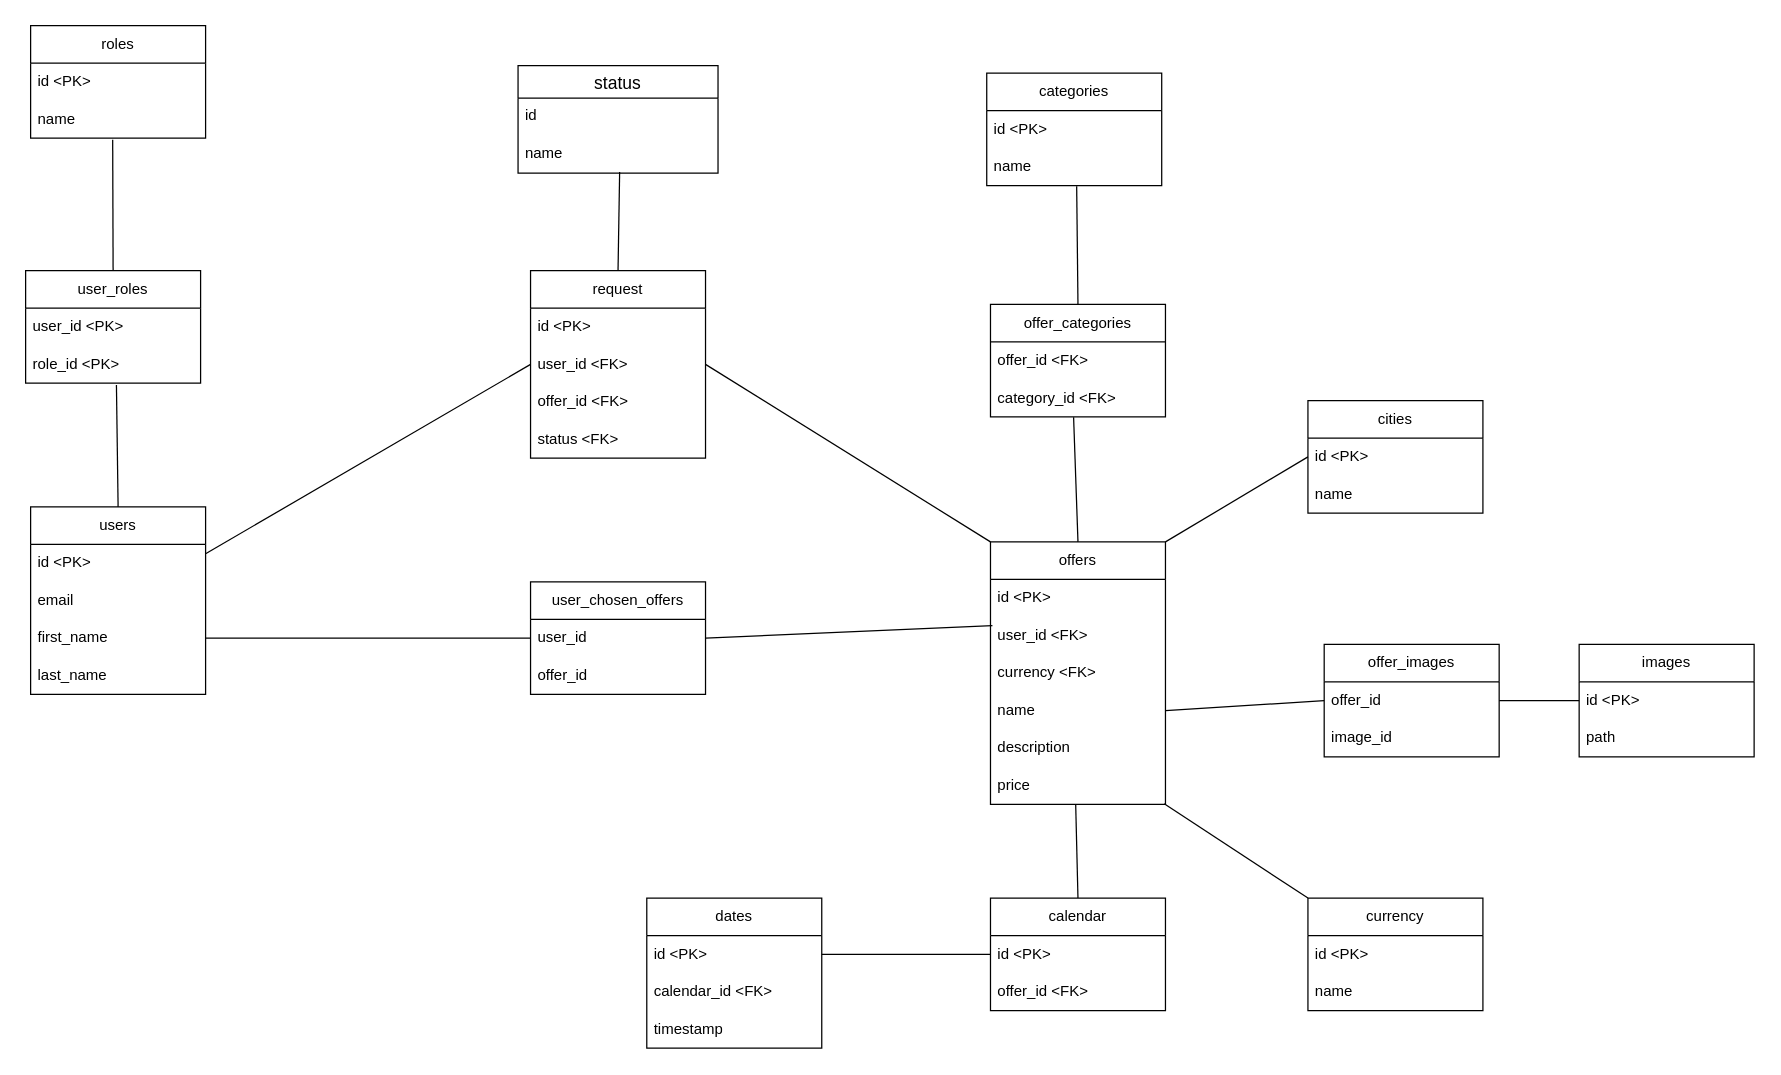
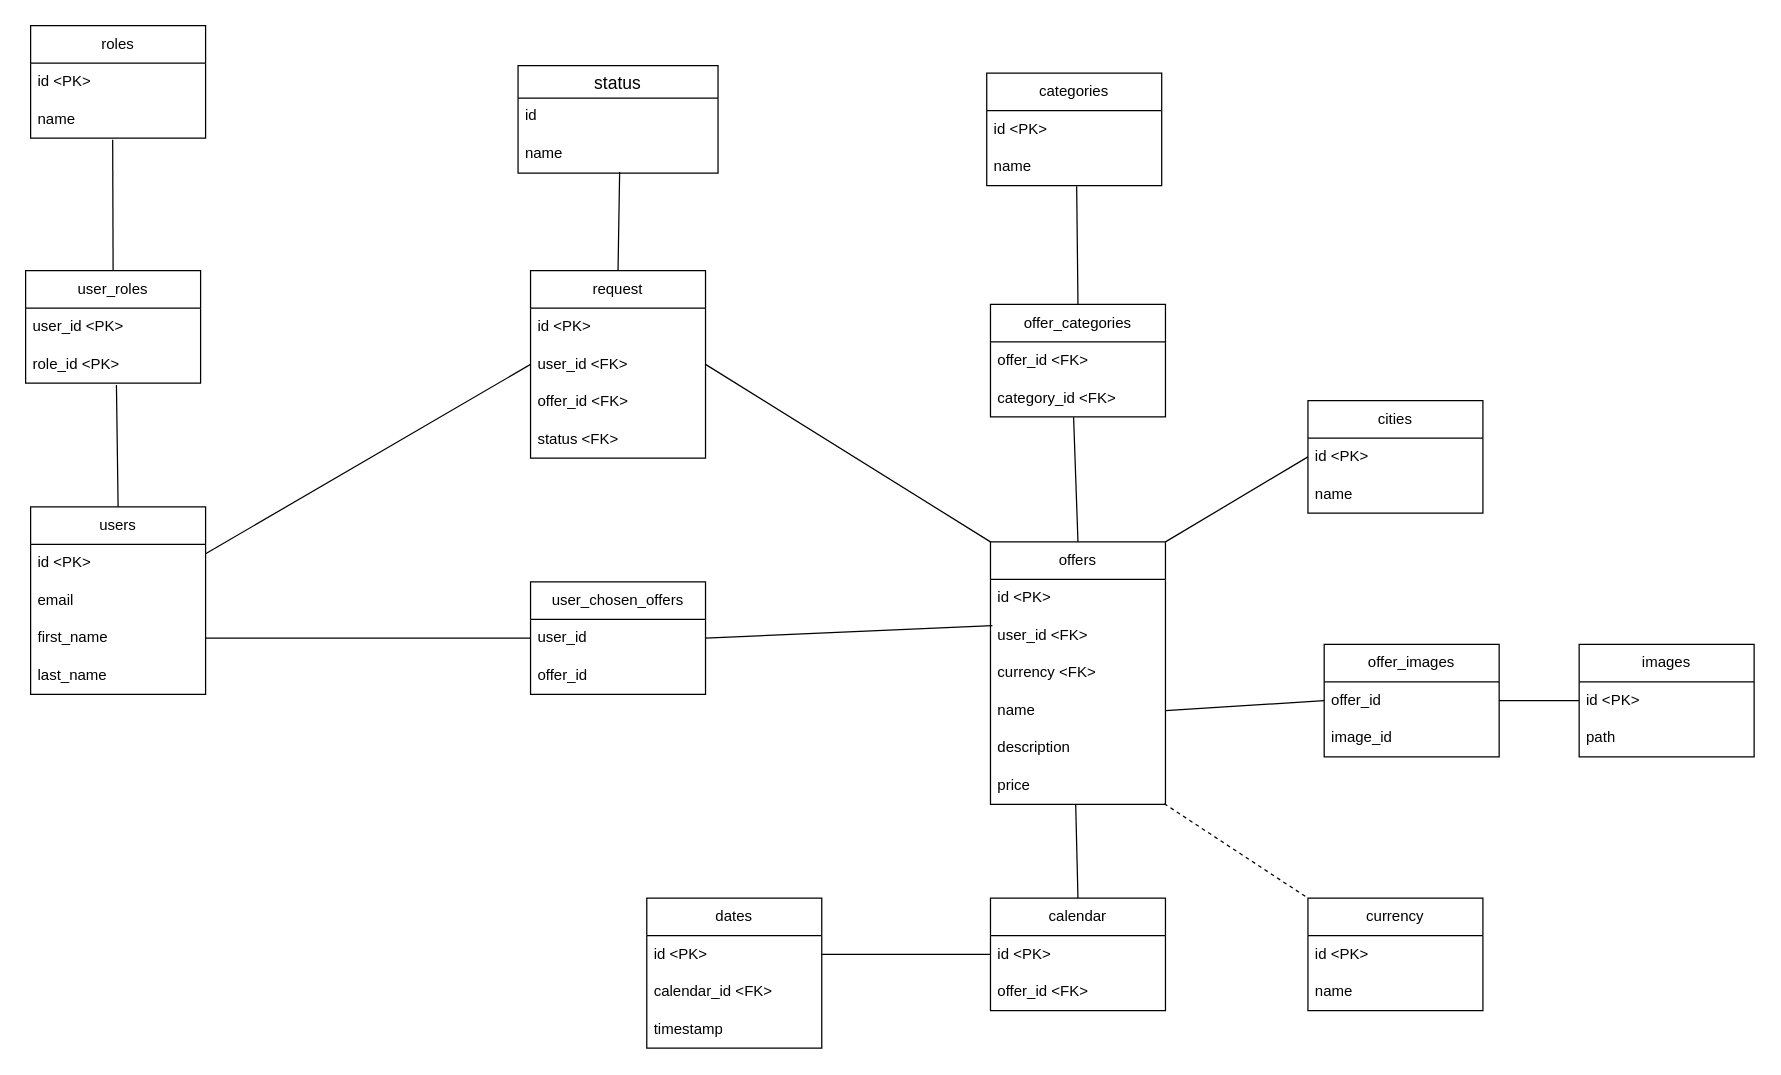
edge "price" -- "currency": style solid -> dashed
